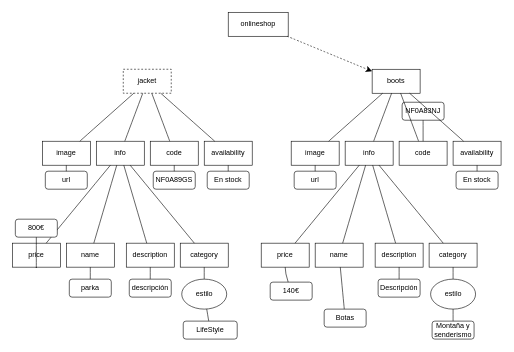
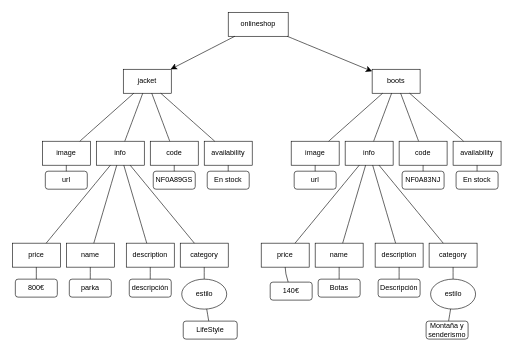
edge "onlineshop" -> "boots": style dashed -> solid
edge "onlineshop" -> "jacket": added
node "jacket": style dashed -> solid
node "NF0A83NJ": moved (423, 111) -> (423, 180)
node "800€": moved (36, 228) -> (36, 288)
node "Botas": moved (345, 318) -> (339, 288)
node "Montaña y senderismo": moved (453, 330) -> (447, 330)
